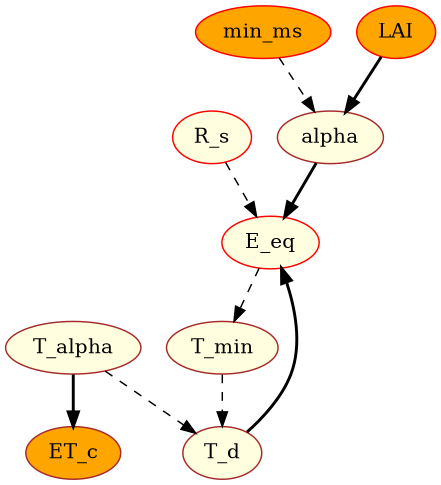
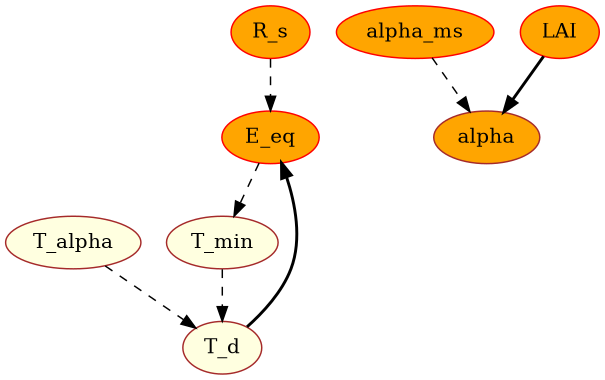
node "min_ms": label "min_ms" -> "alpha_ms"
node "R_s": fillcolor lightyellow -> orange
node "alpha": fillcolor lightyellow -> orange
edge "alpha" -> "E_eq": removed
node "E_eq": fillcolor lightyellow -> orange
node "ET_c": removed
